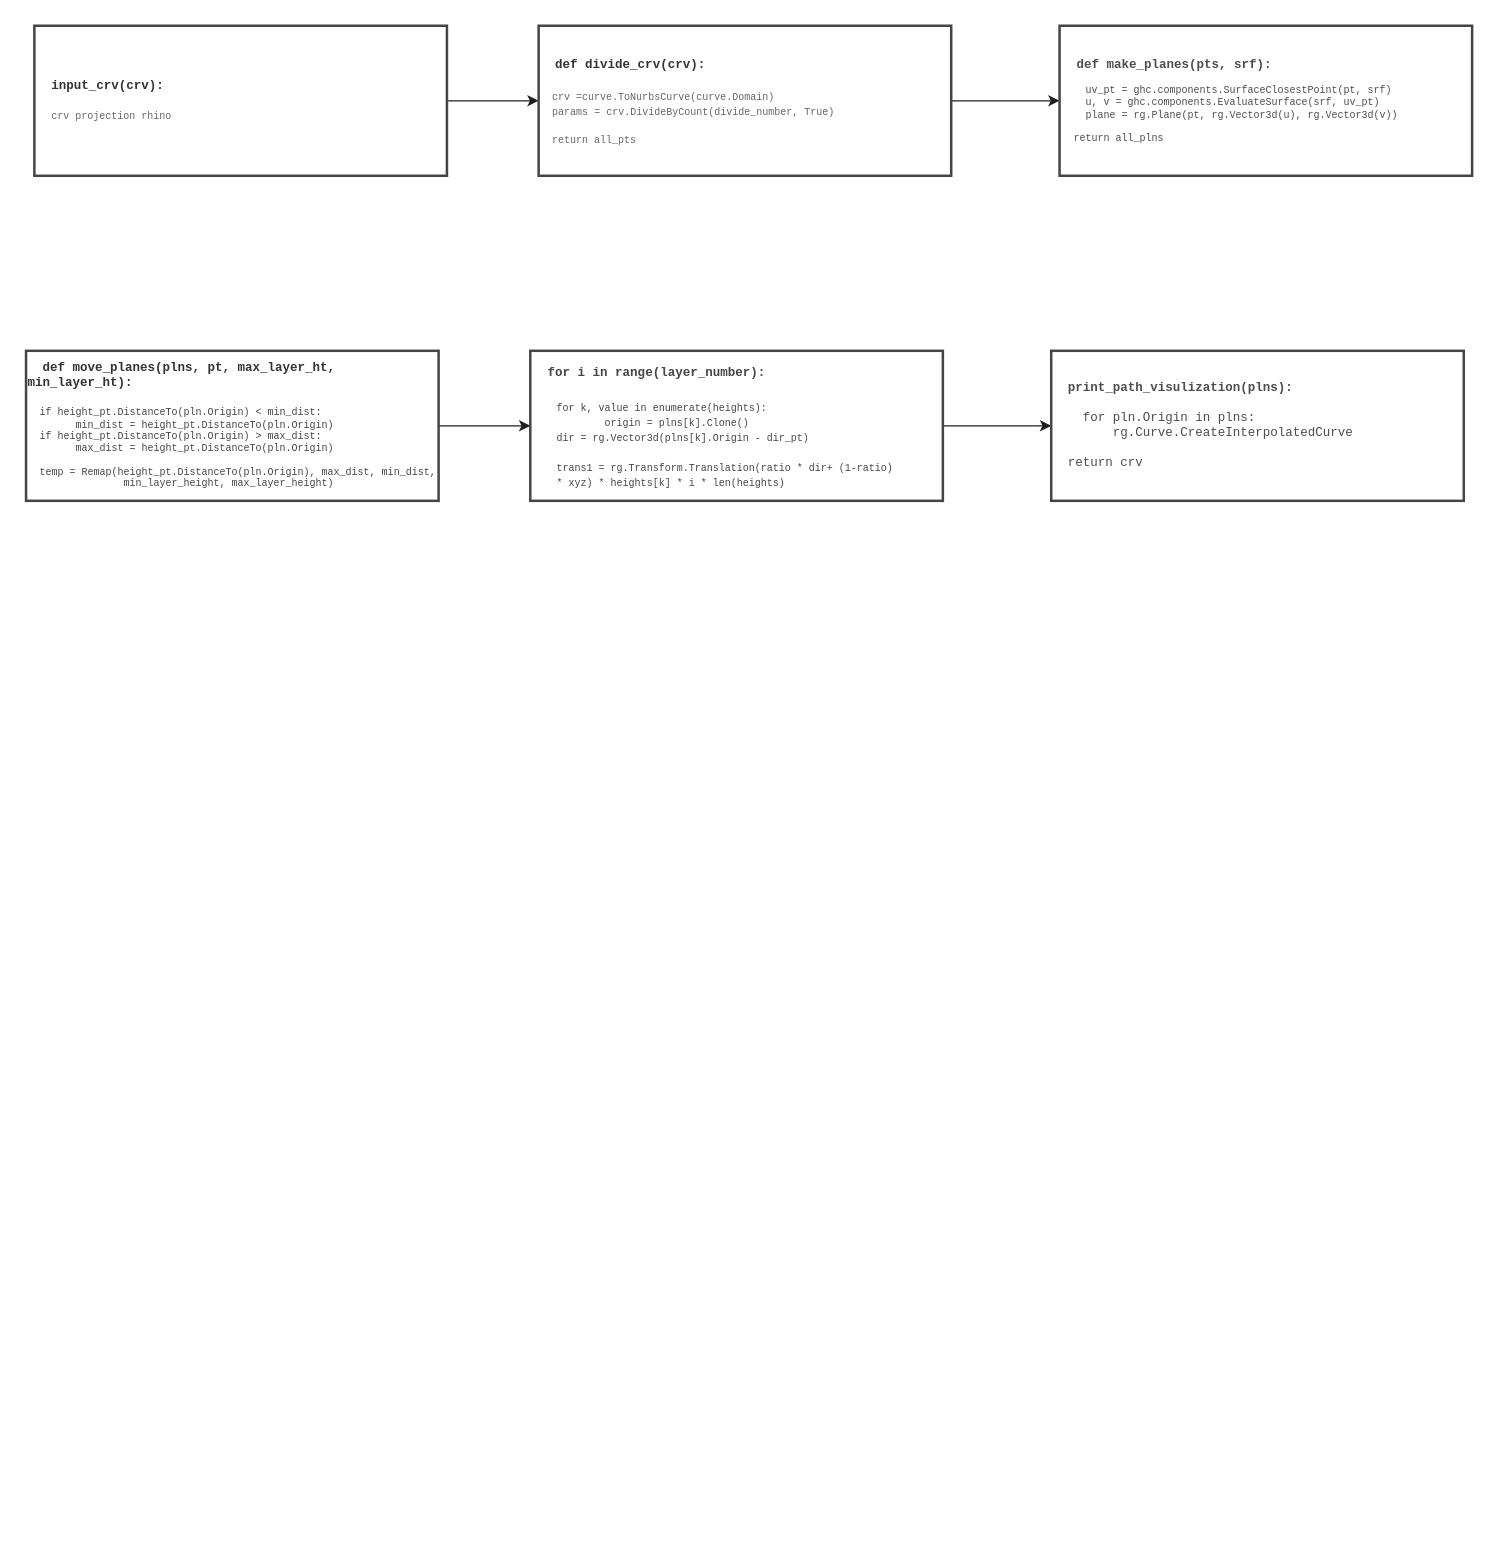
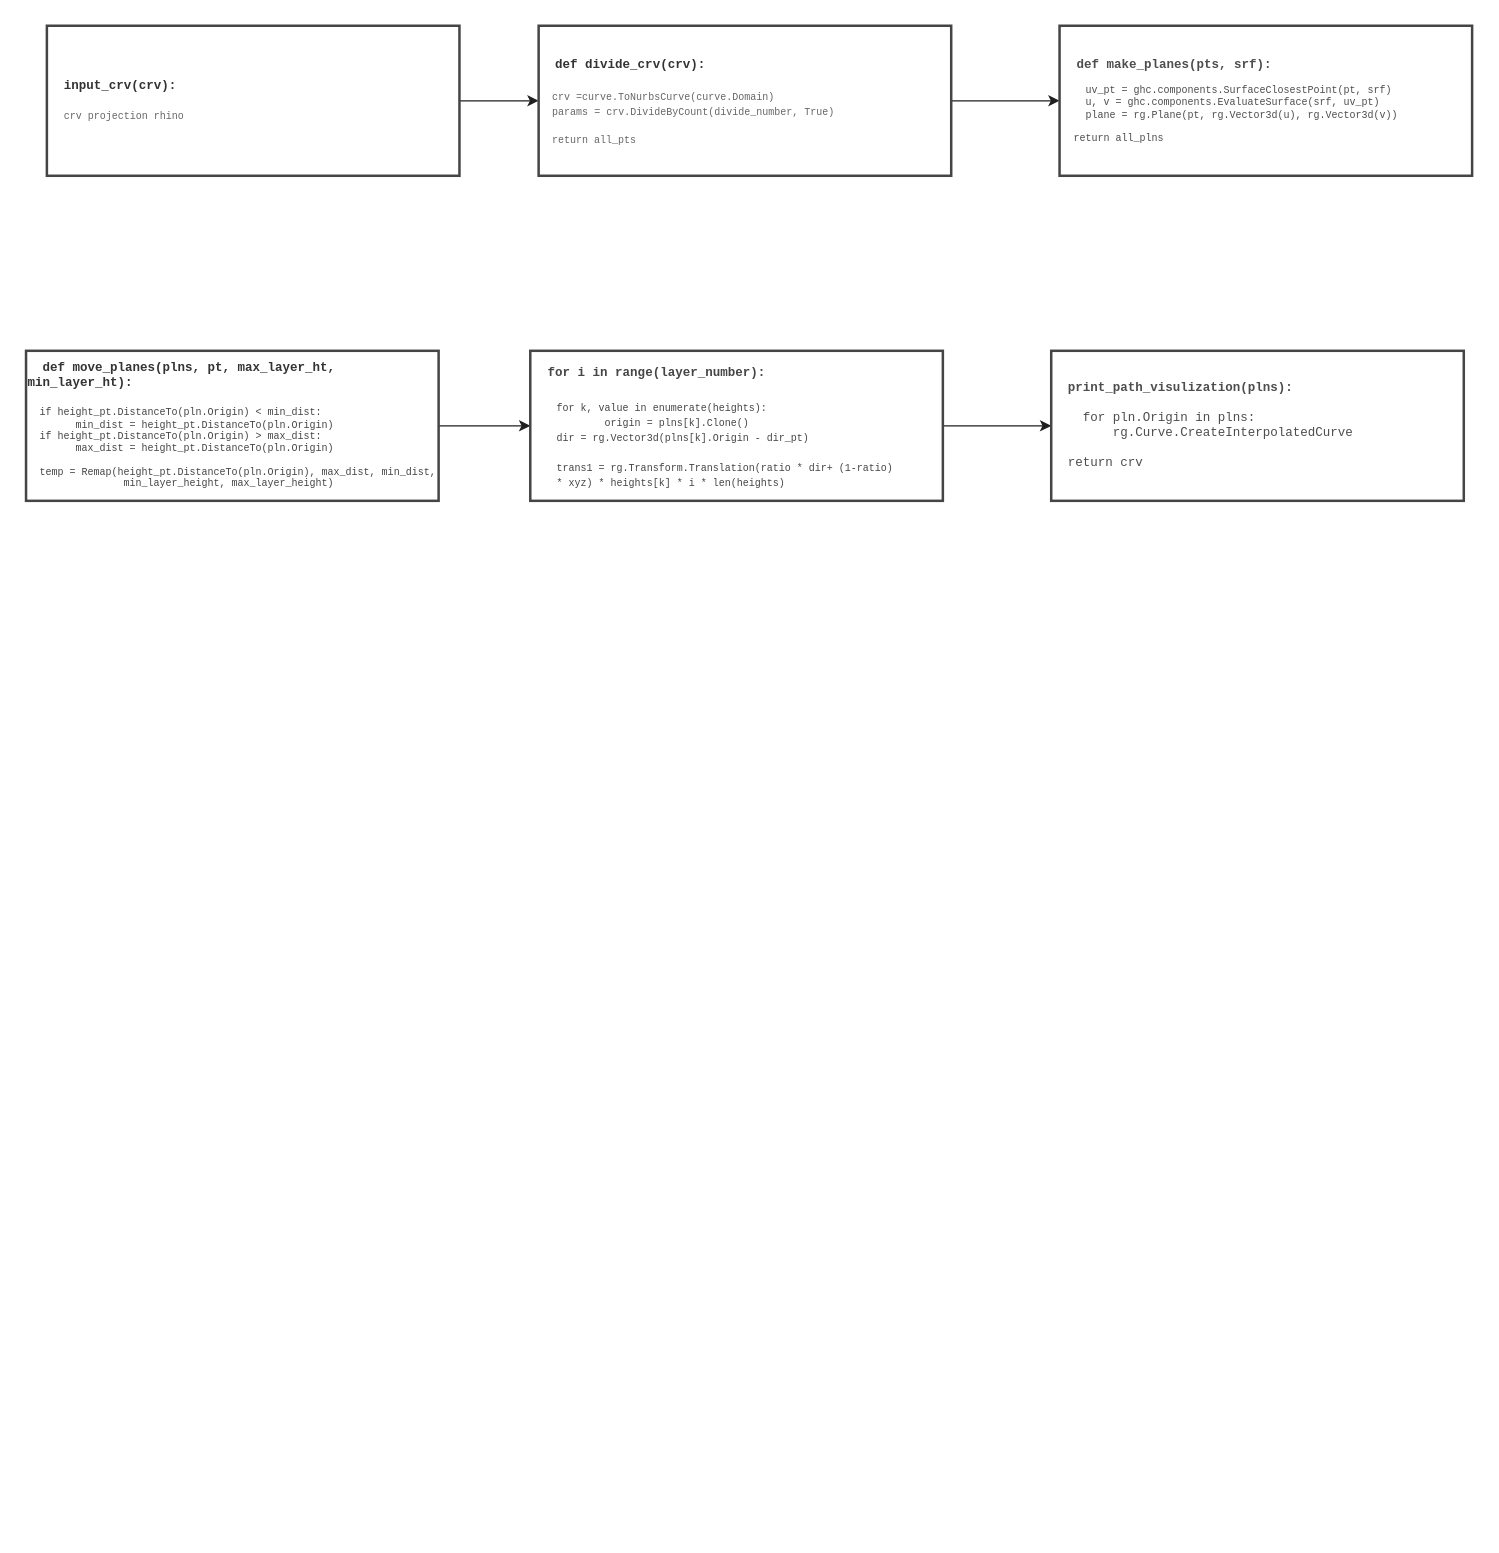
node "input_crv(crv): crv projection rhino": moved (241, 101) -> (253, 101)
